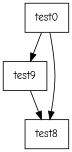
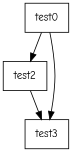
node "test9": label "test9" -> "test2"
node "test8": label "test8" -> "test3"
